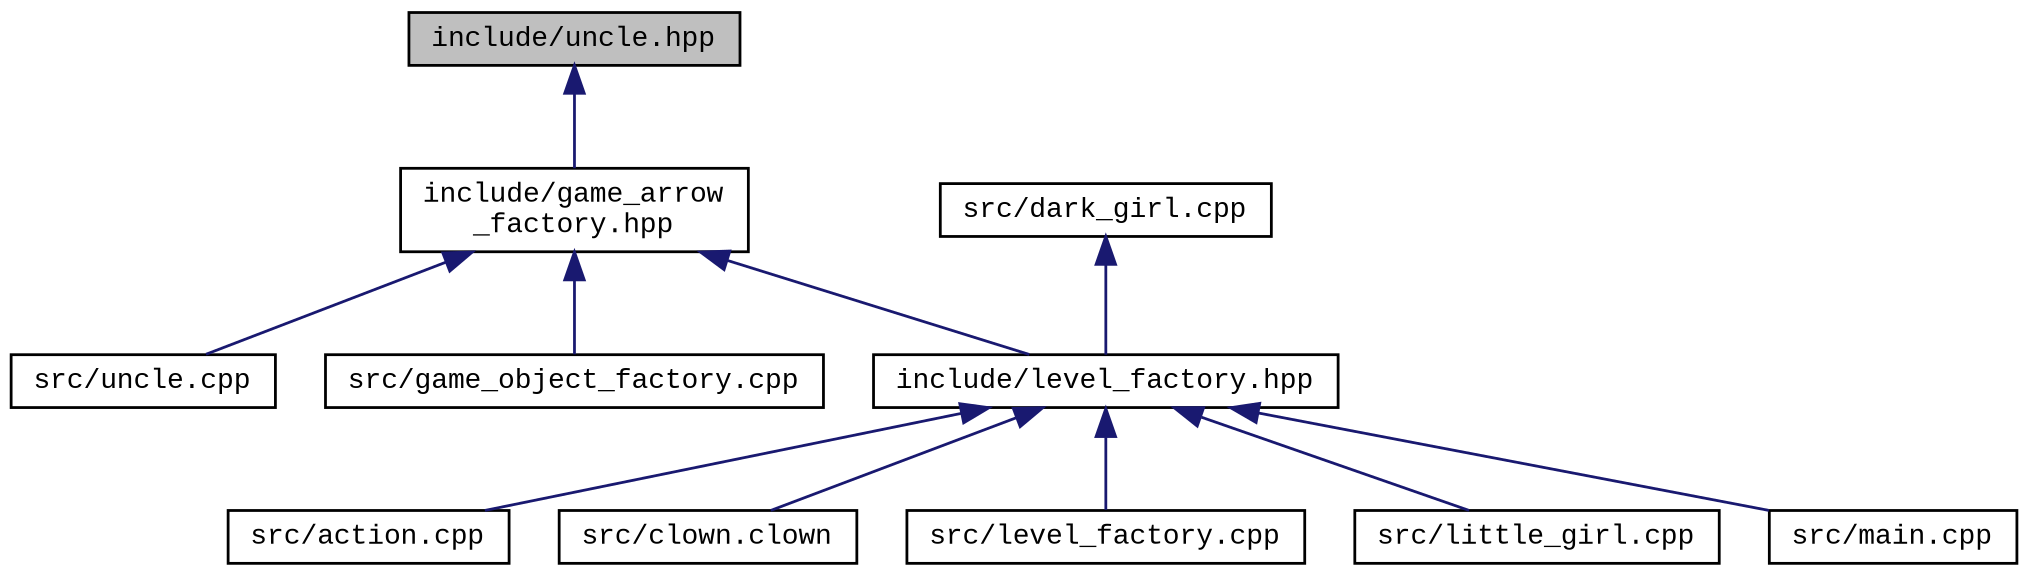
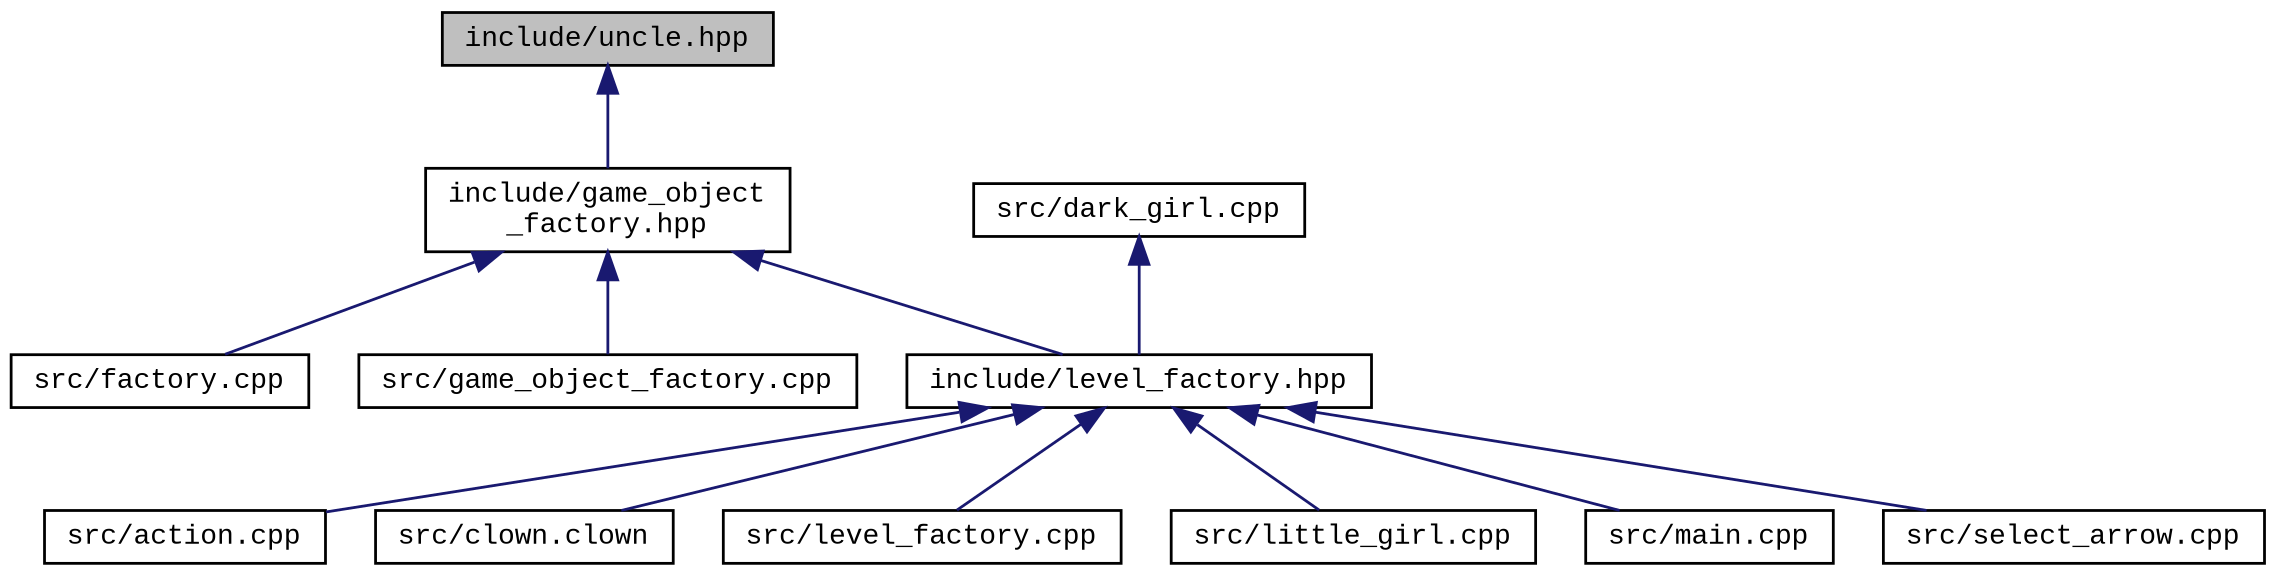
node "include/game_arrow _factory.hpp": label "include/game_arrow _factory.hpp" -> "include/game_object _factory.hpp"
node "src/uncle.cpp": label "src/uncle.cpp" -> "src/factory.cpp"
node "src/select_arrow.cpp": added
